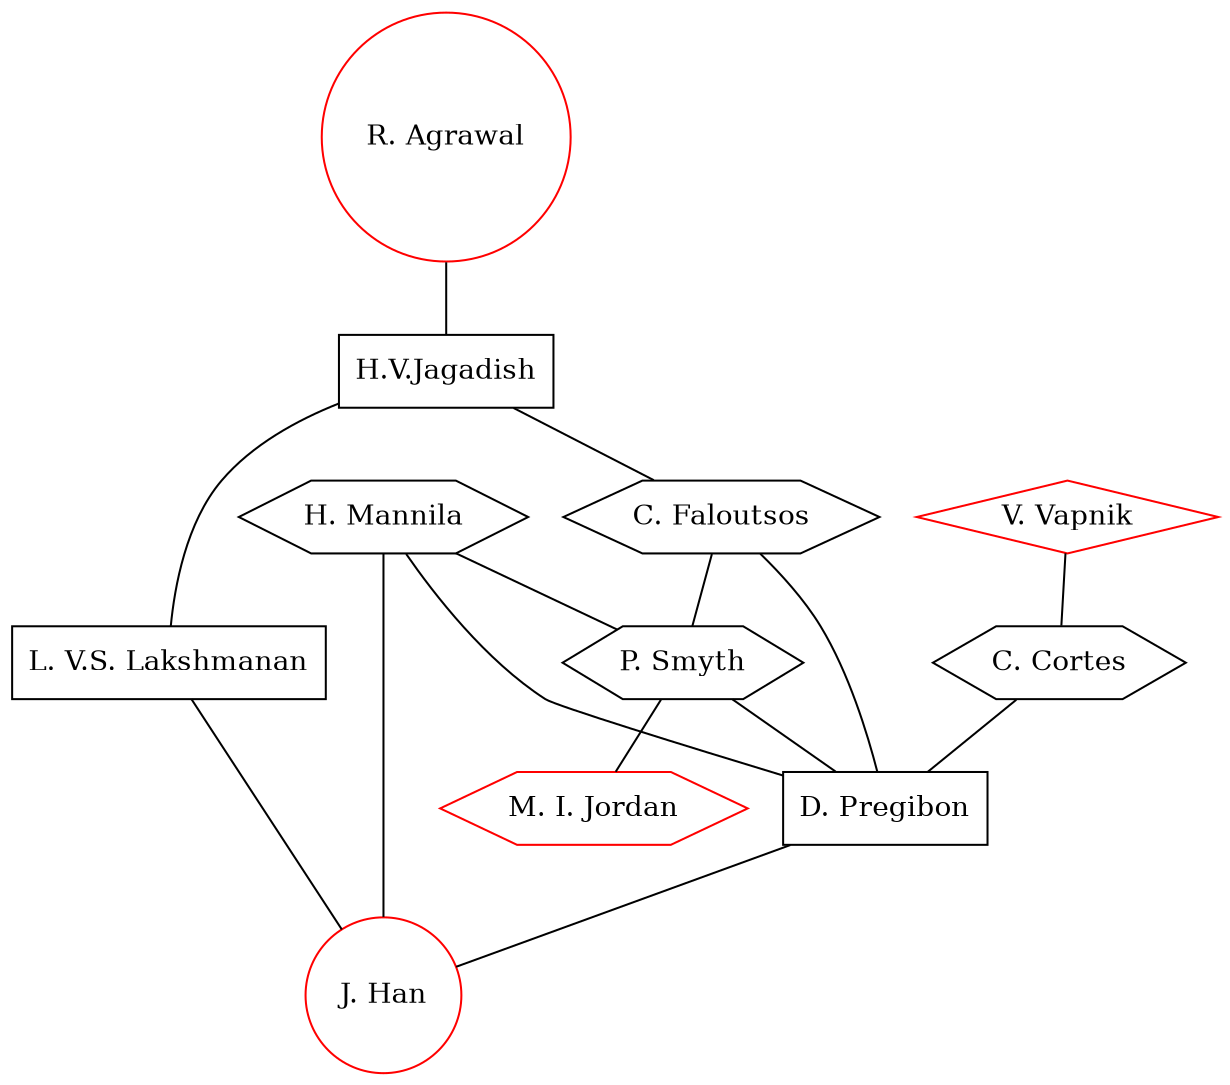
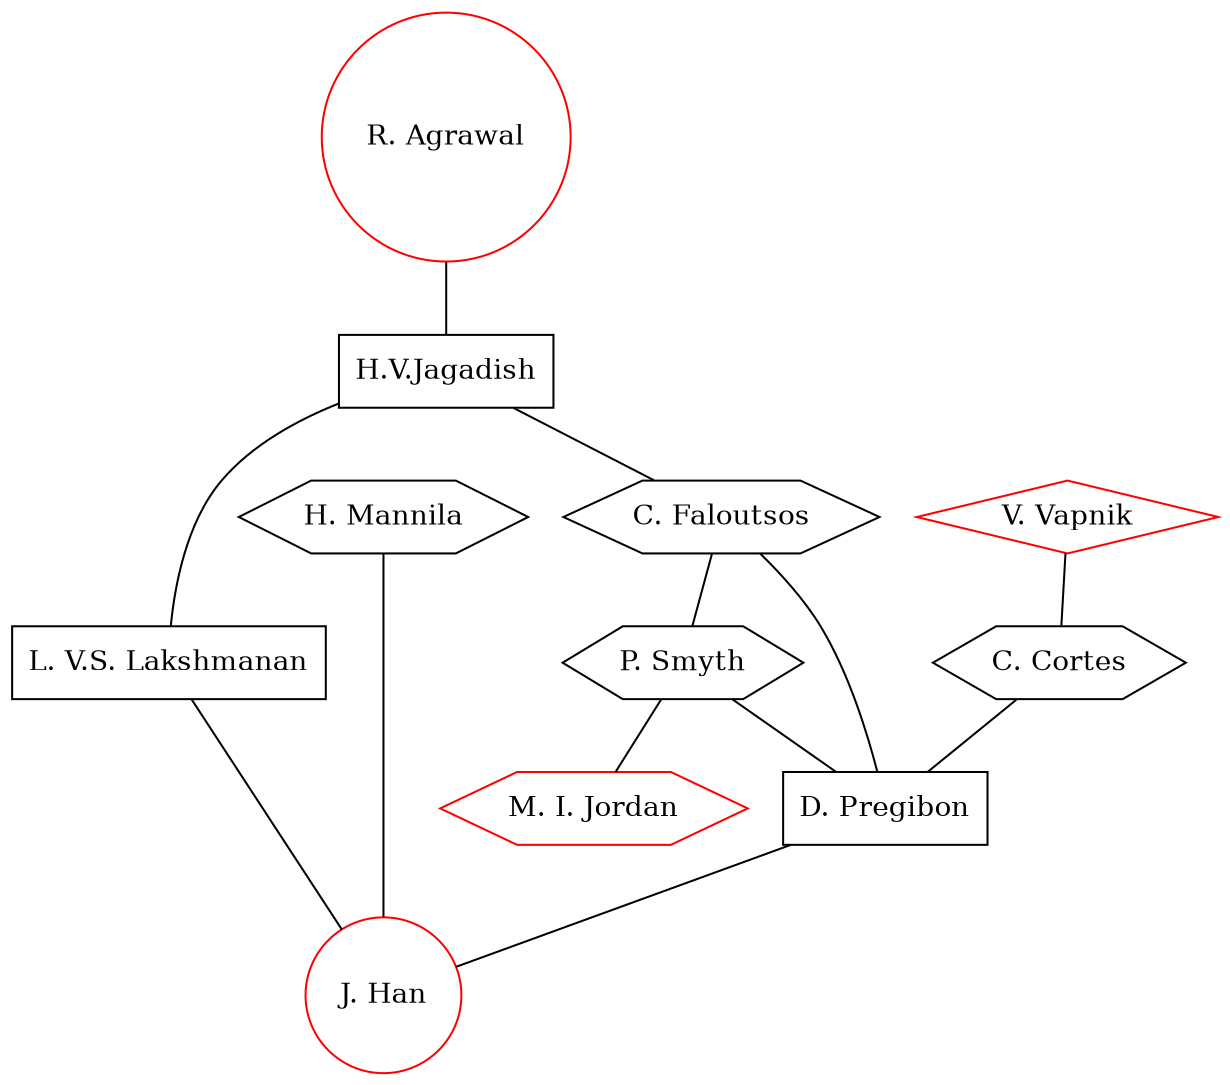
edge "H. Mannila" -- "P. Smyth": removed
edge "H. Mannila" -- "D. Pregibon": removed
